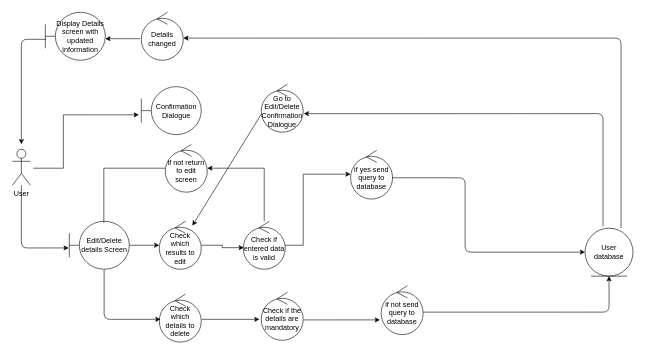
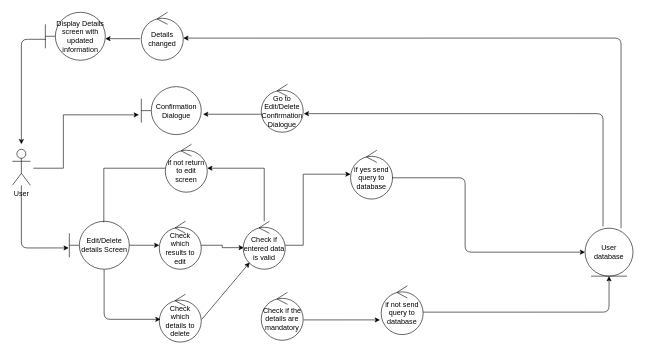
edge "Go to Edit/Delete Confirmation Dialogue" -> "Check which results to edit": now "Go to Edit/Delete Confirmation Dialogue" -> "Confirmation Dialogue"
edge "Check which details to delete" -> "Check if the details are mandatory": now "Check which details to delete" -> "Check if entered data is valid"
